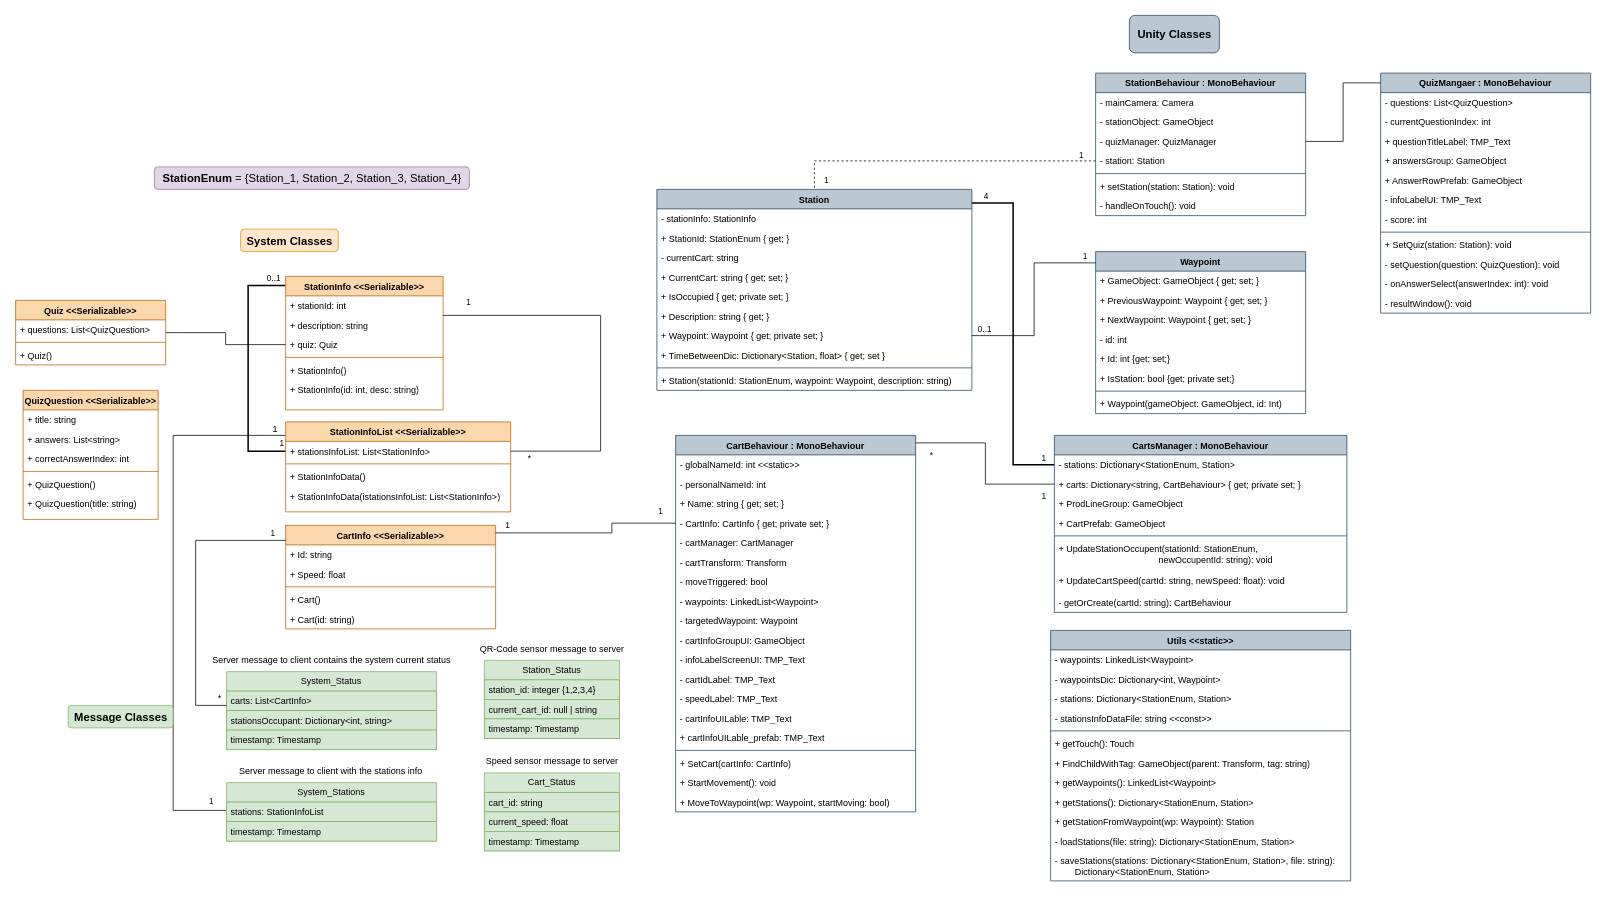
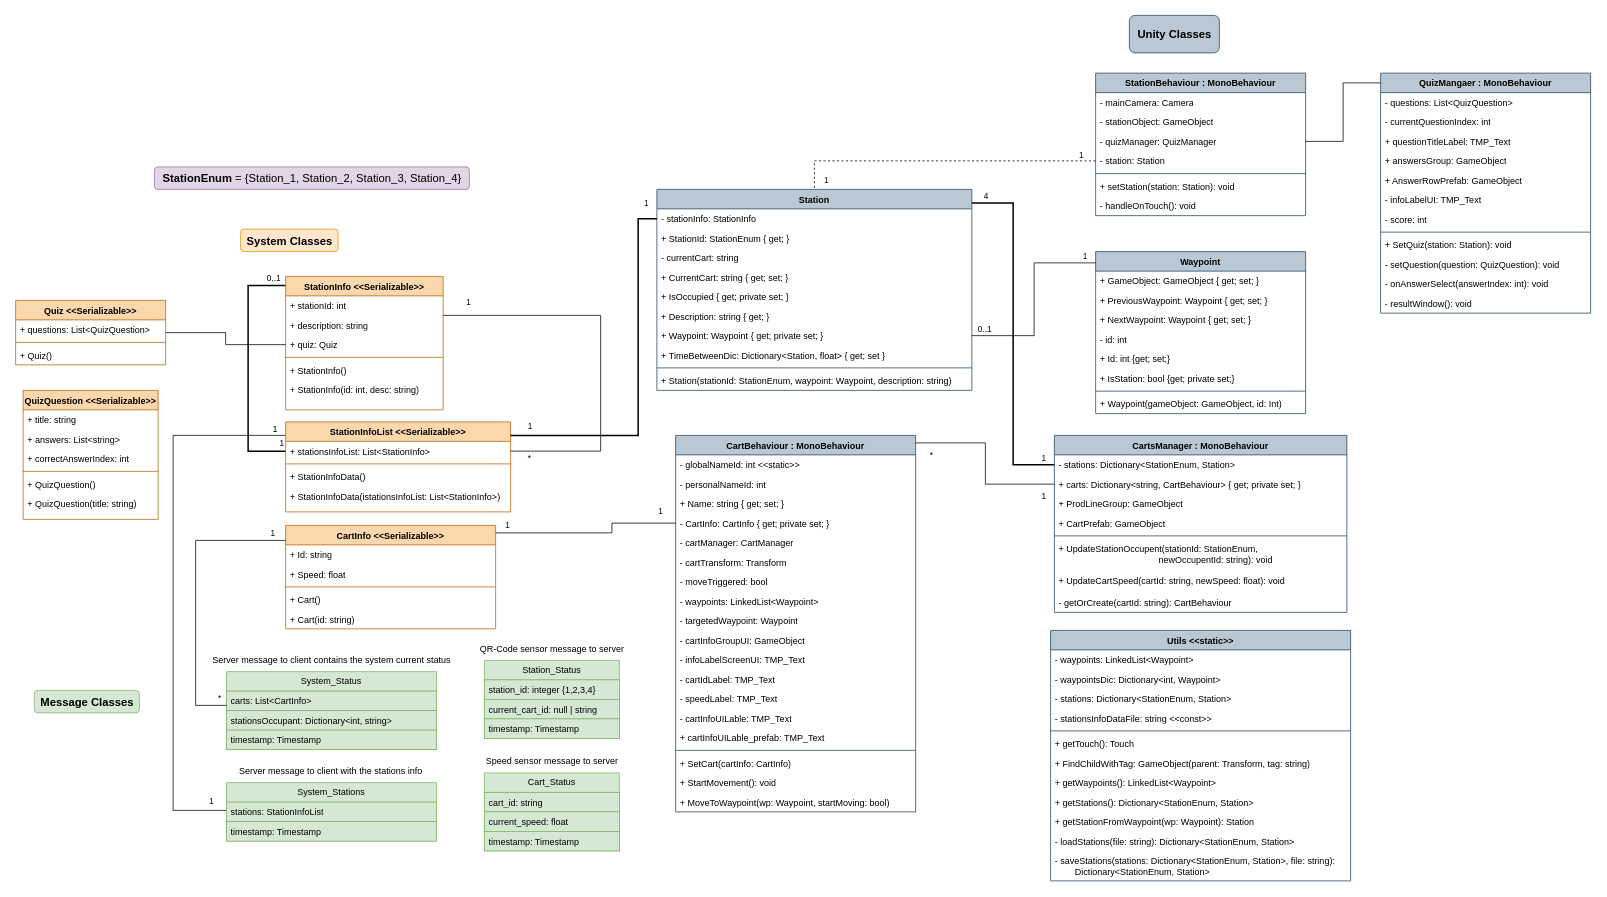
edge "- stationInfo: StationInfo" -- "StationInfoList <<Serializable>>": added, labels "1", "1"
node "Message Classes": moved (120, 717) -> (87, 702)
